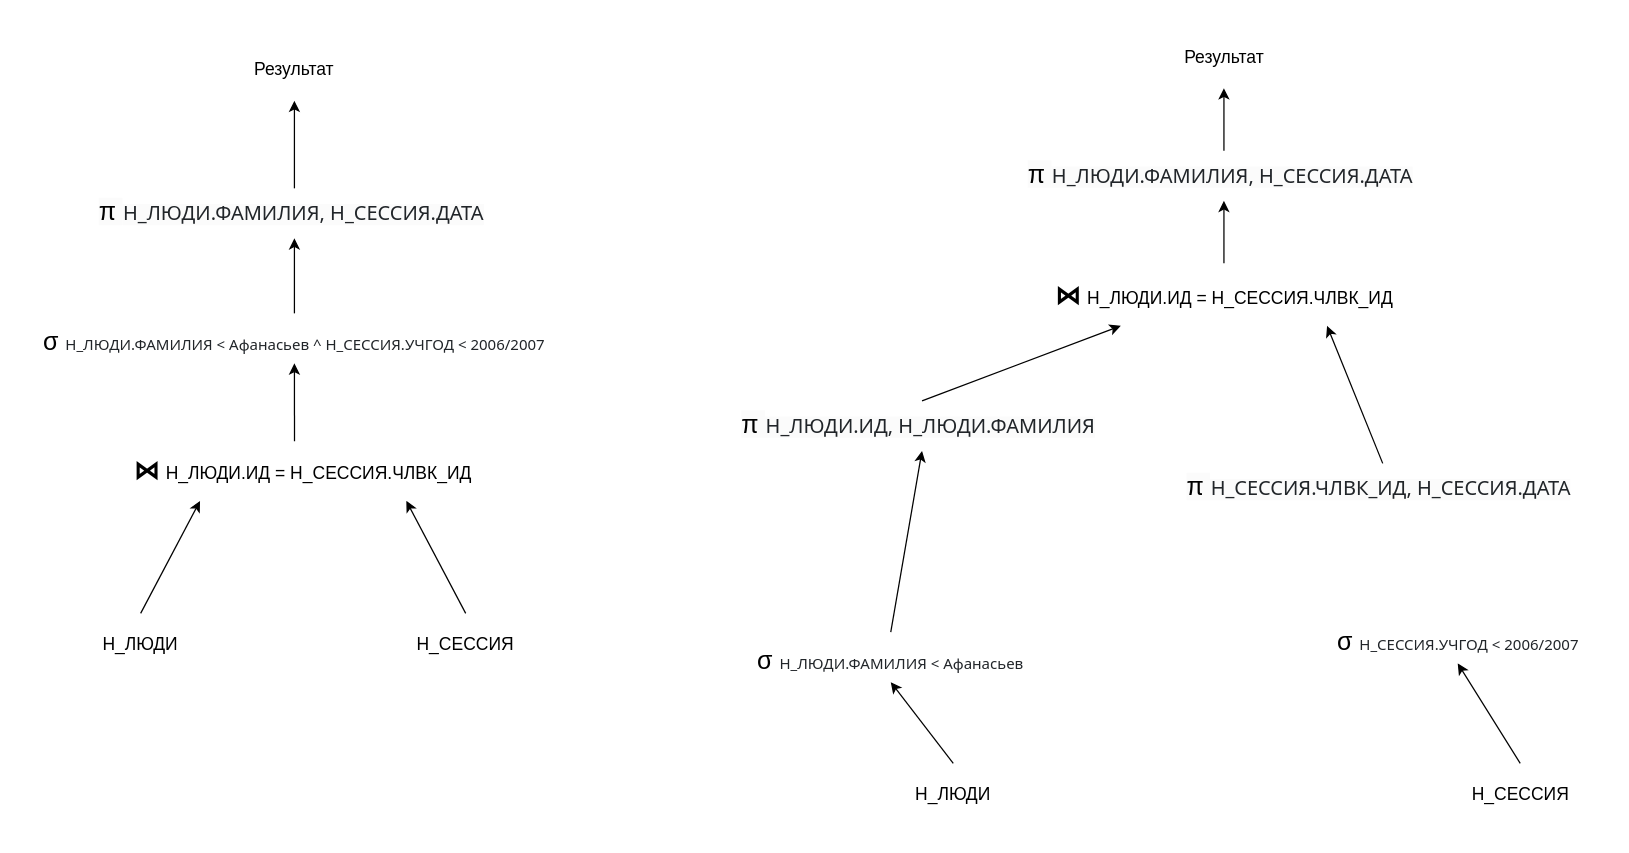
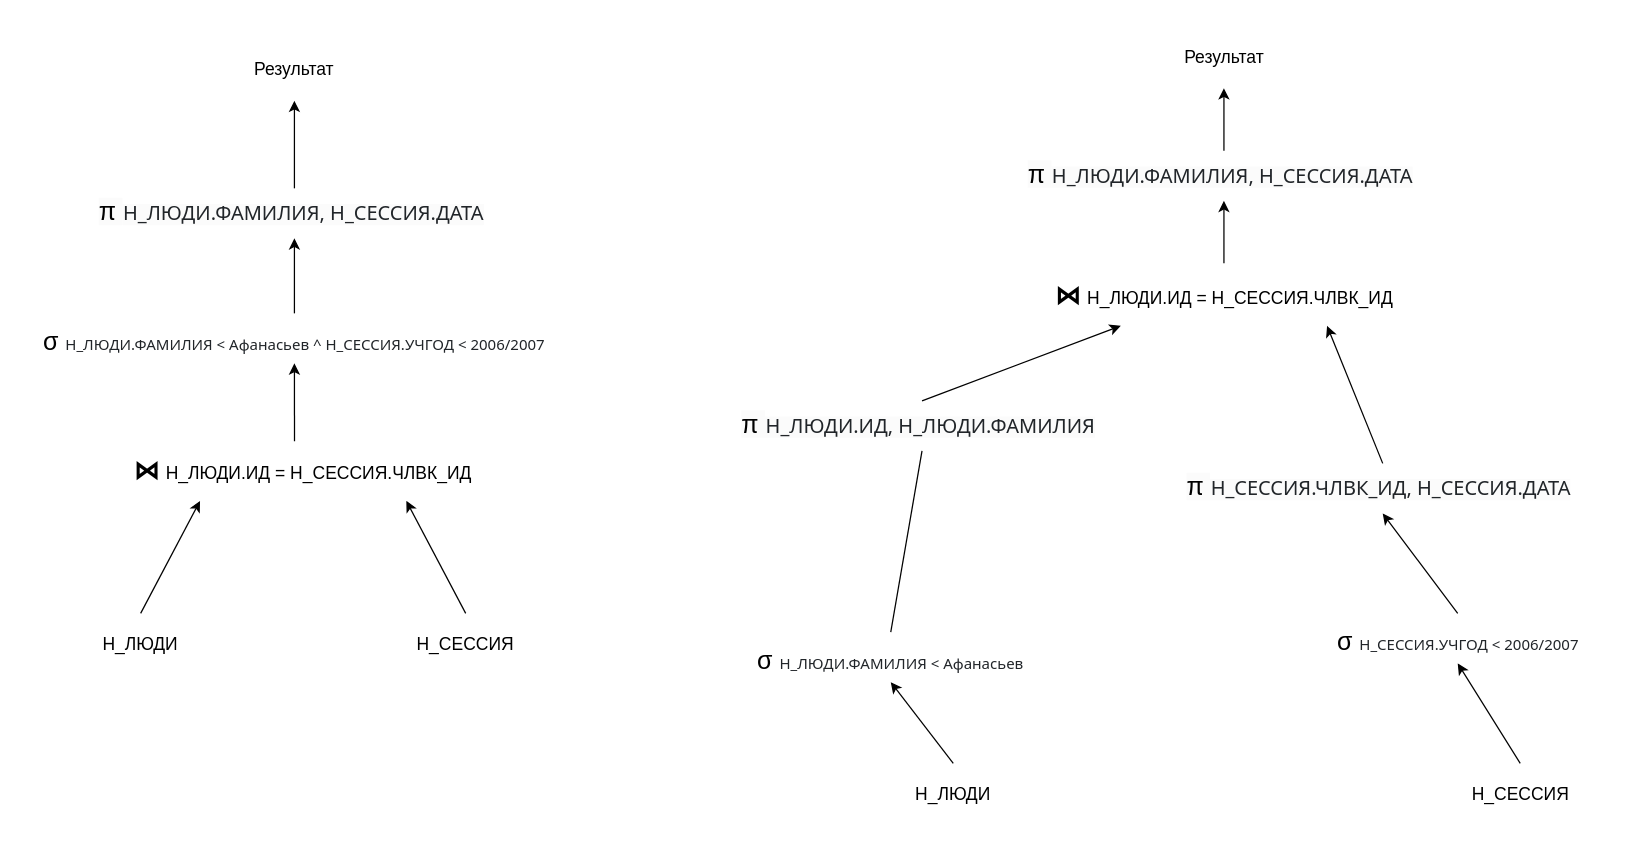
edge "σ Н_ЛЮДИ.ФАМИЛИЯ < Афанасьев" -> "π Н_ЛЮДИ.ИД, Н_ЛЮДИ.ФАМИЛИЯ": arrowhead classic -> none
edge "σ Н_СЕССИЯ.УЧГОД < 2006/2007" -> "π Н_СЕССИЯ.ЧЛВК_ИД, Н_СЕССИЯ.ДАТА": added
